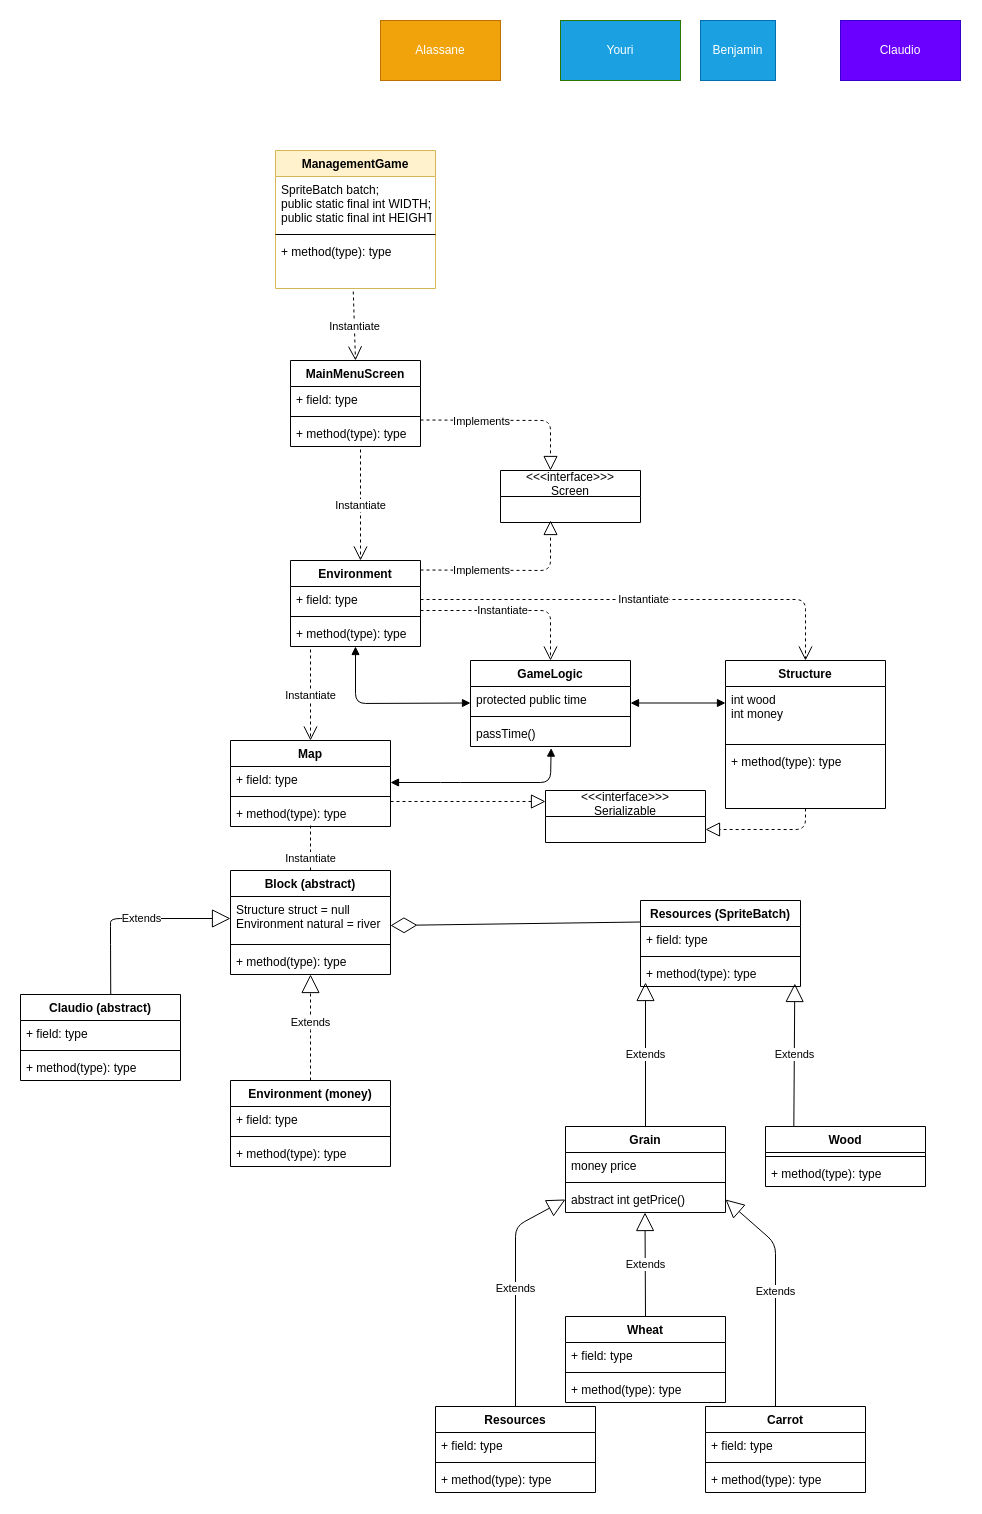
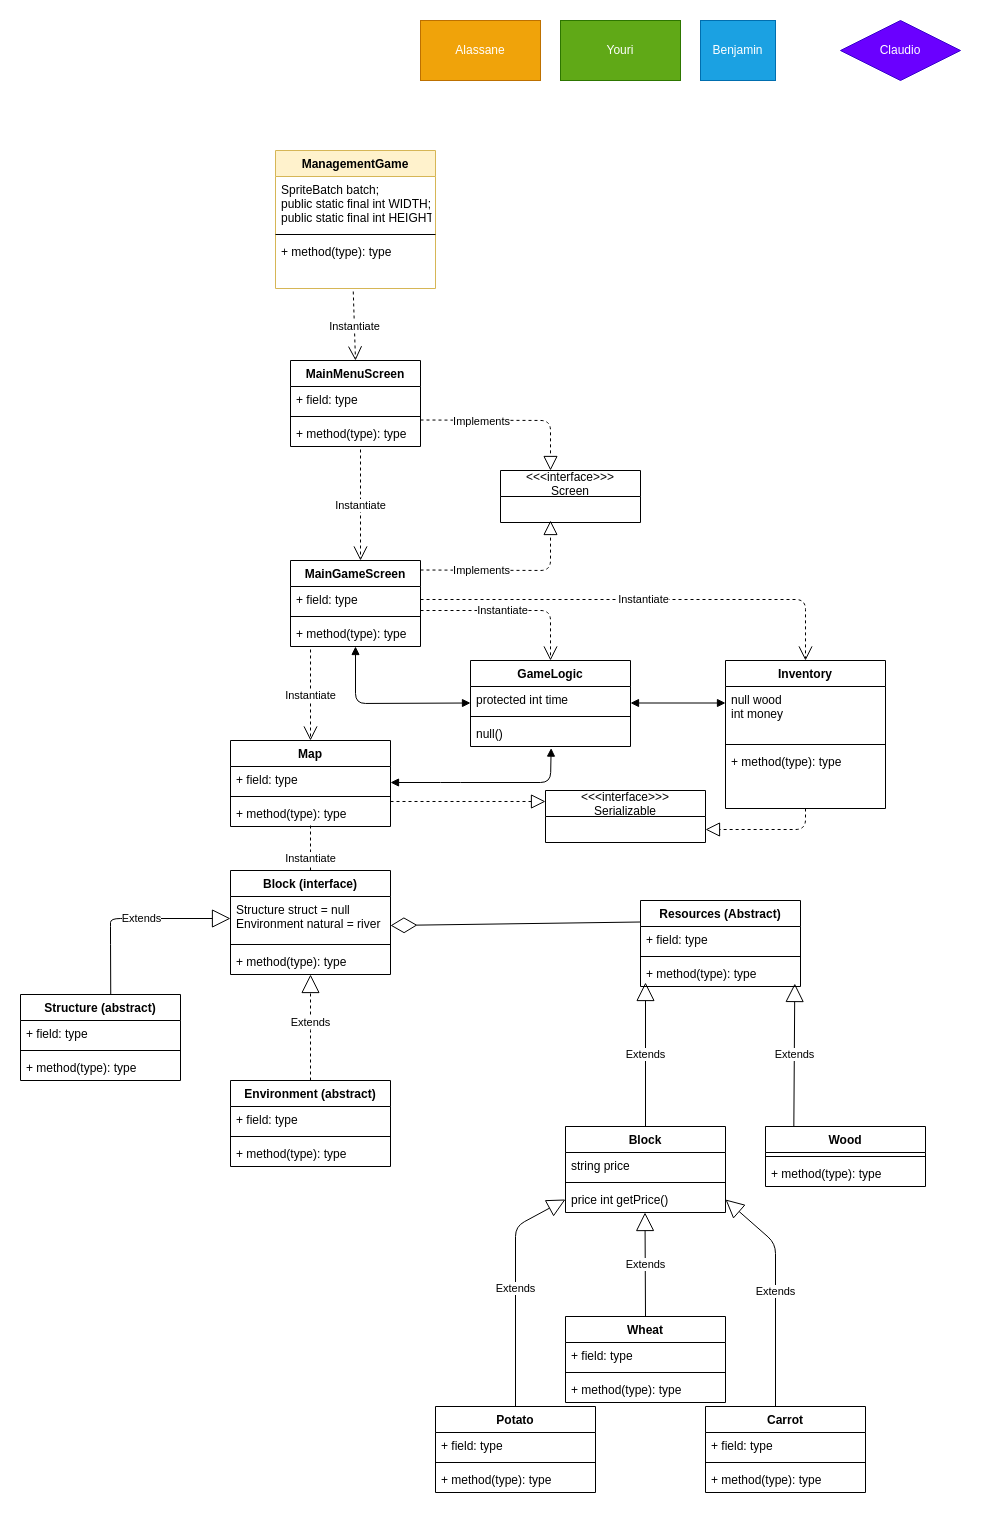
node "Alassane": moved (441, 51) -> (481, 51)
node "Youri": fillcolor #1ba1e2 -> #60a917
node "Claudio": shape rectangle -> diamond
node "Environment": label "Environment" -> "MainGameScreen"
node "Structure": label "Structure" -> "Inventory"
node "protected public time": label "protected public time" -> "protected int time"
node "int wood int money": label "int wood int money" -> "null wood int money"
node "passTime()": label "passTime()" -> "null()"
node "Block (abstract)": label "Block (abstract)" -> "Block (interface)"
node "Resources (SpriteBatch)": label "Resources (SpriteBatch)" -> "Resources (Abstract)"
node "Claudio (abstract)": label "Claudio (abstract)" -> "Structure (abstract)"
node "Environment (money)": label "Environment (money)" -> "Environment (abstract)"
node "Grain": label "Grain" -> "Block"
node "money price": label "money price" -> "string price"
node "abstract int getPrice()": label "abstract int getPrice()" -> "price int getPrice()"
node "Resources": label "Resources" -> "Potato"
